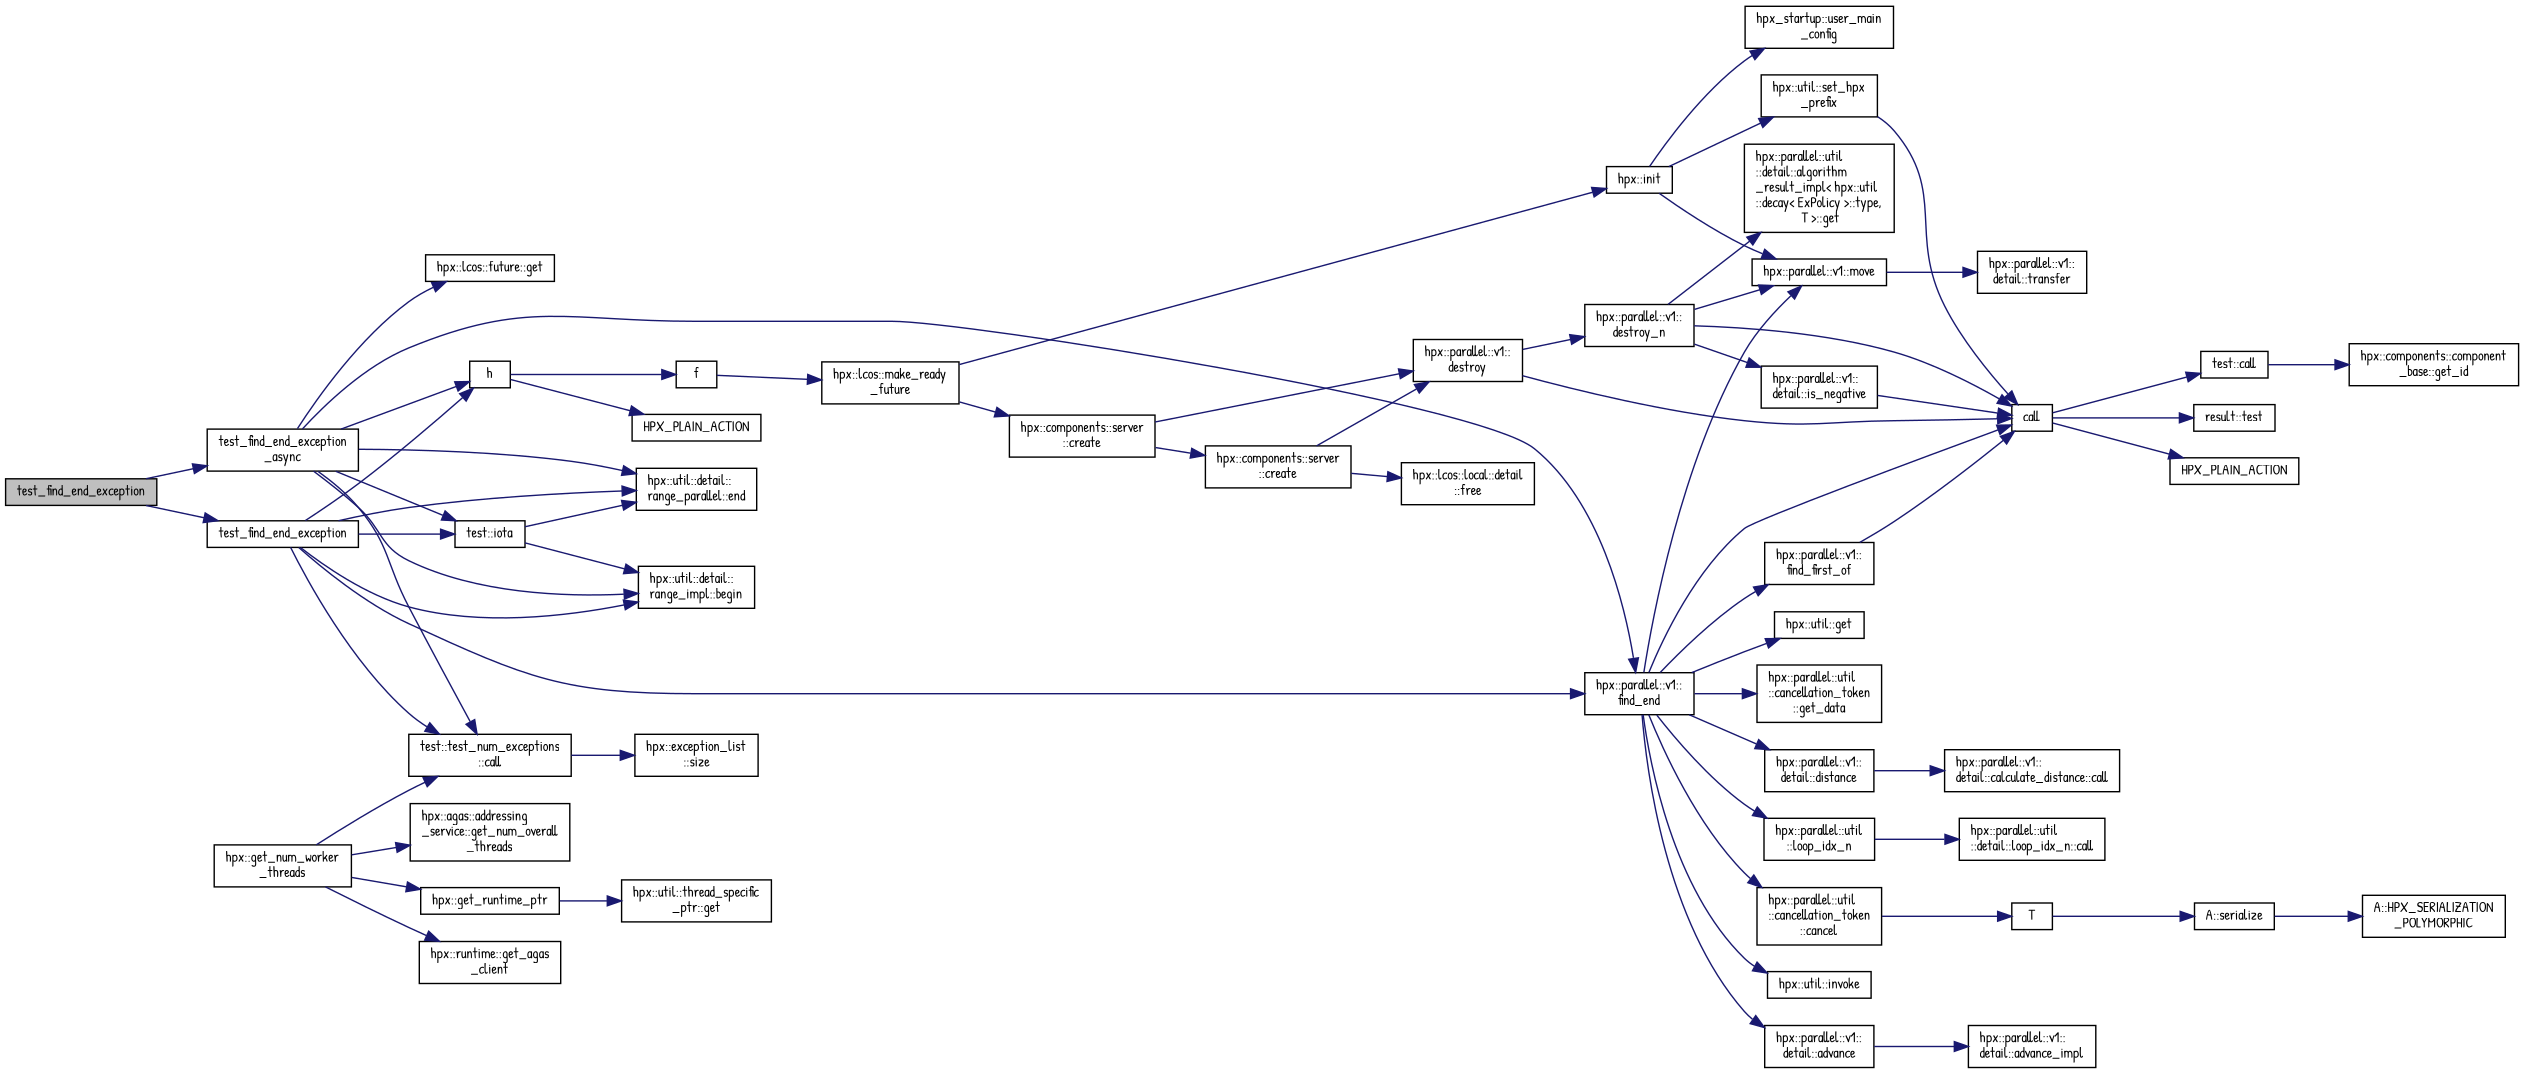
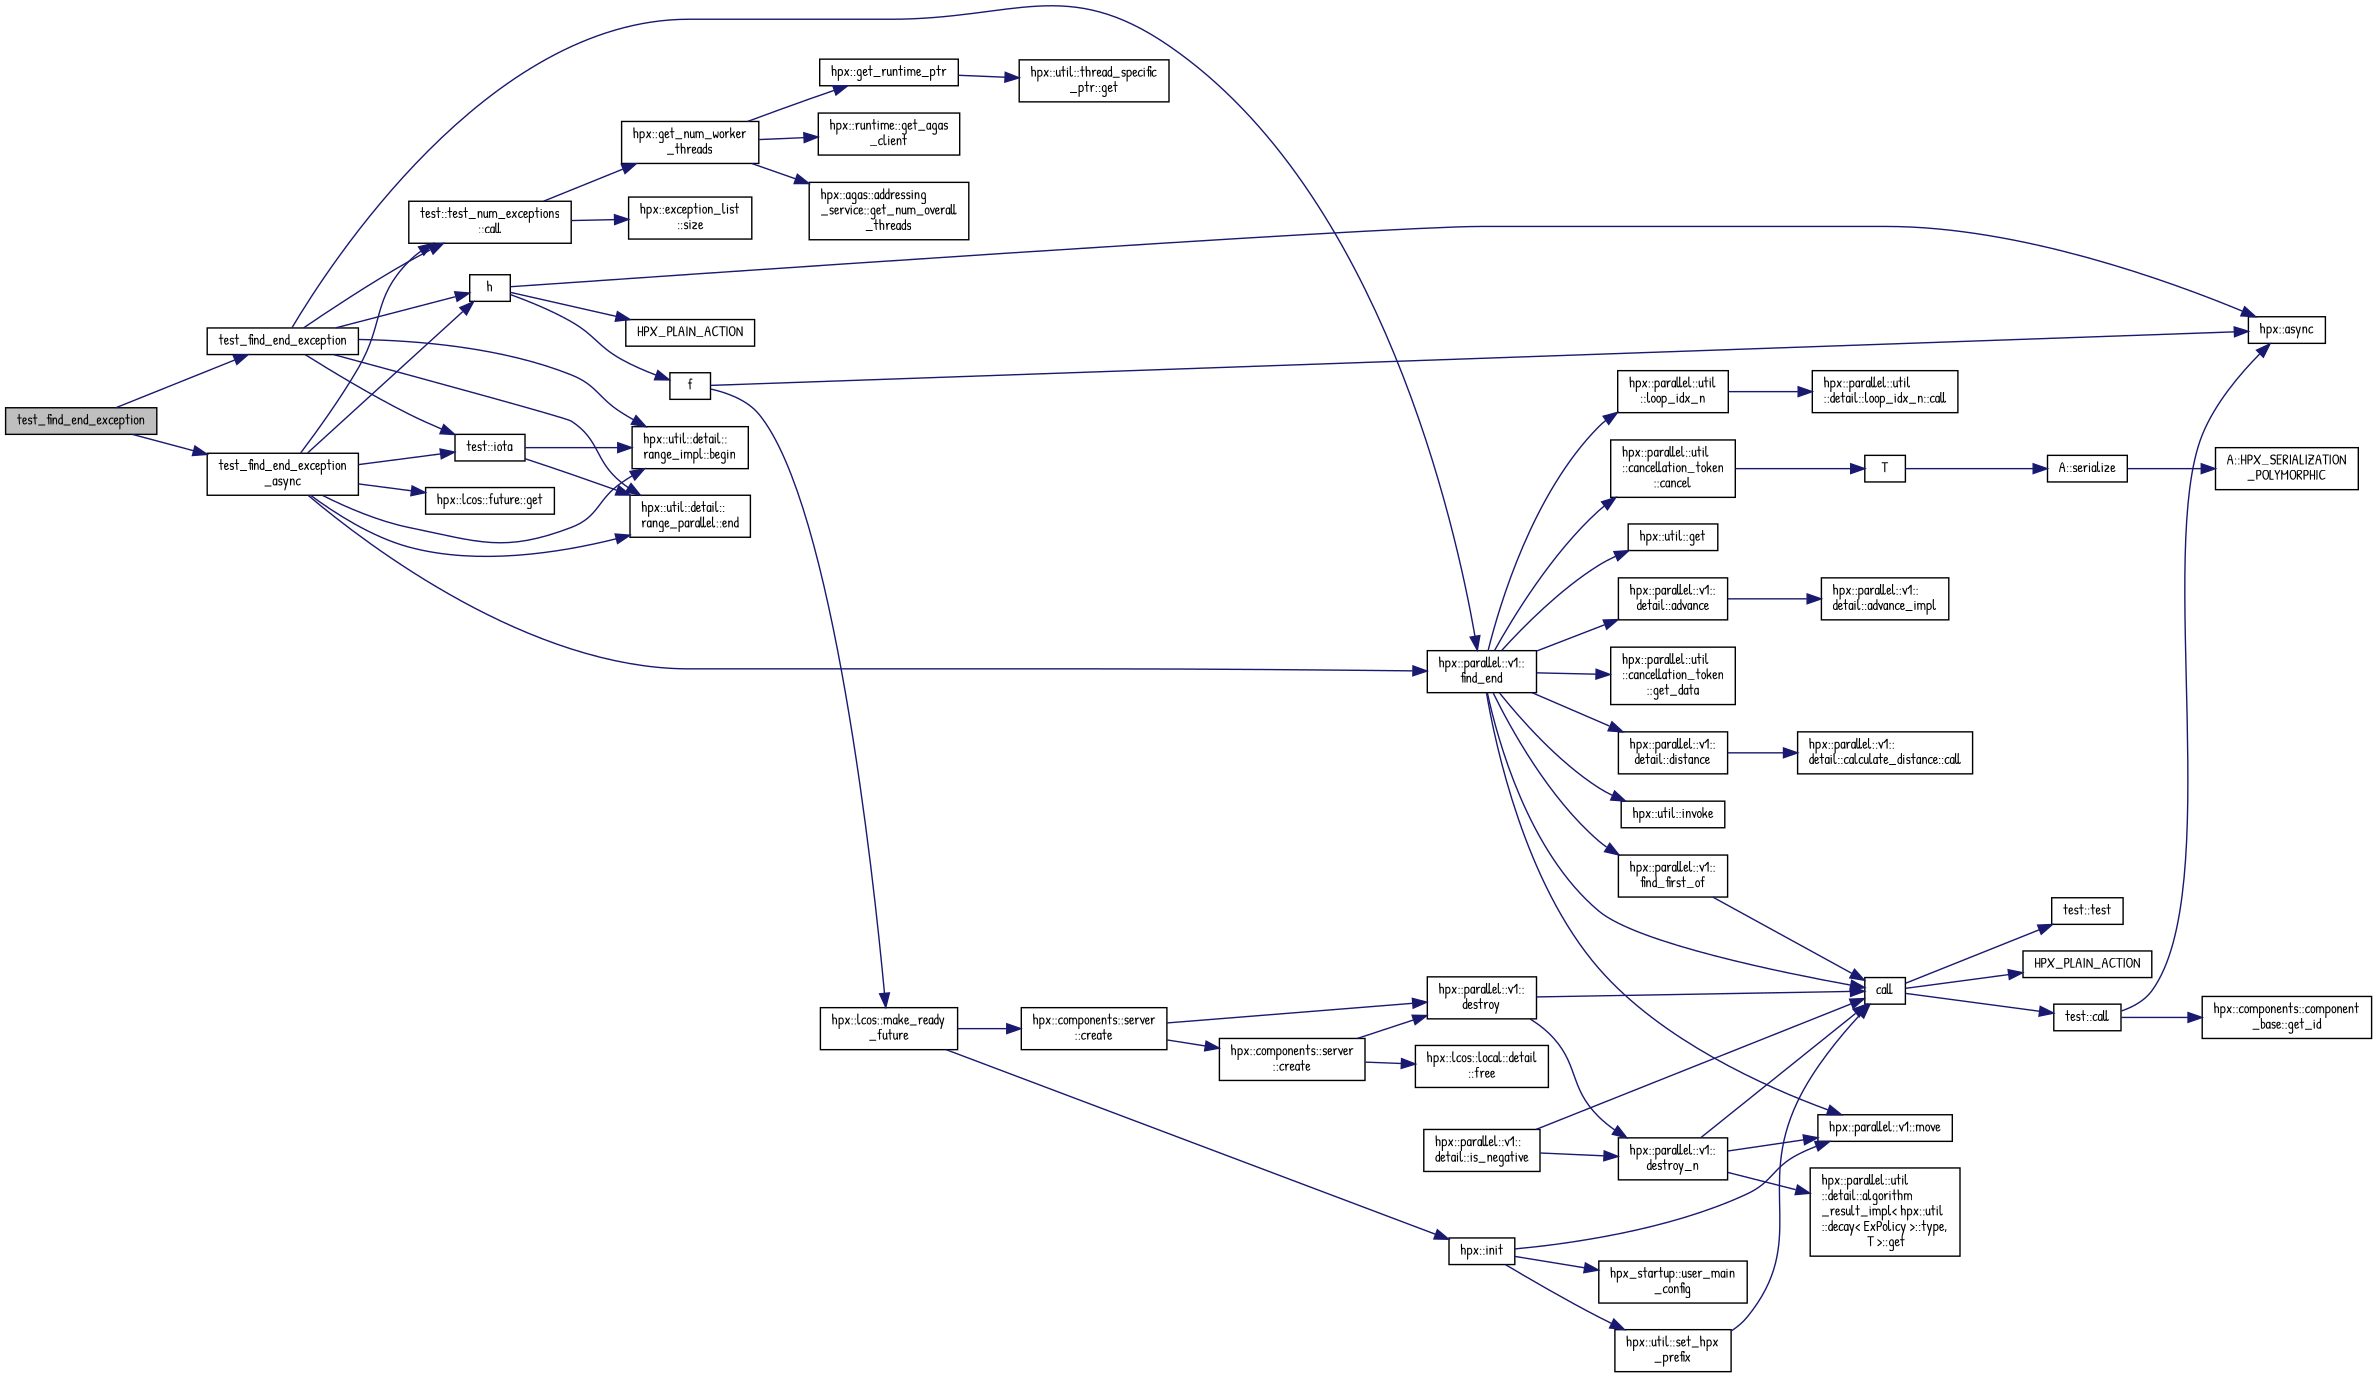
node "hpx::parallel::v1:: detail::transfer": removed
node "hpx::async": added
edge "hpx::parallel::v1:: destroy_n" -> "hpx::parallel::v1:: detail::is_negative": reversed
node "result::test": label "result::test" -> "test::test"
edge "hpx::get_num_worker _threads" -> "test::test_num_exceptions ::call": reversed
